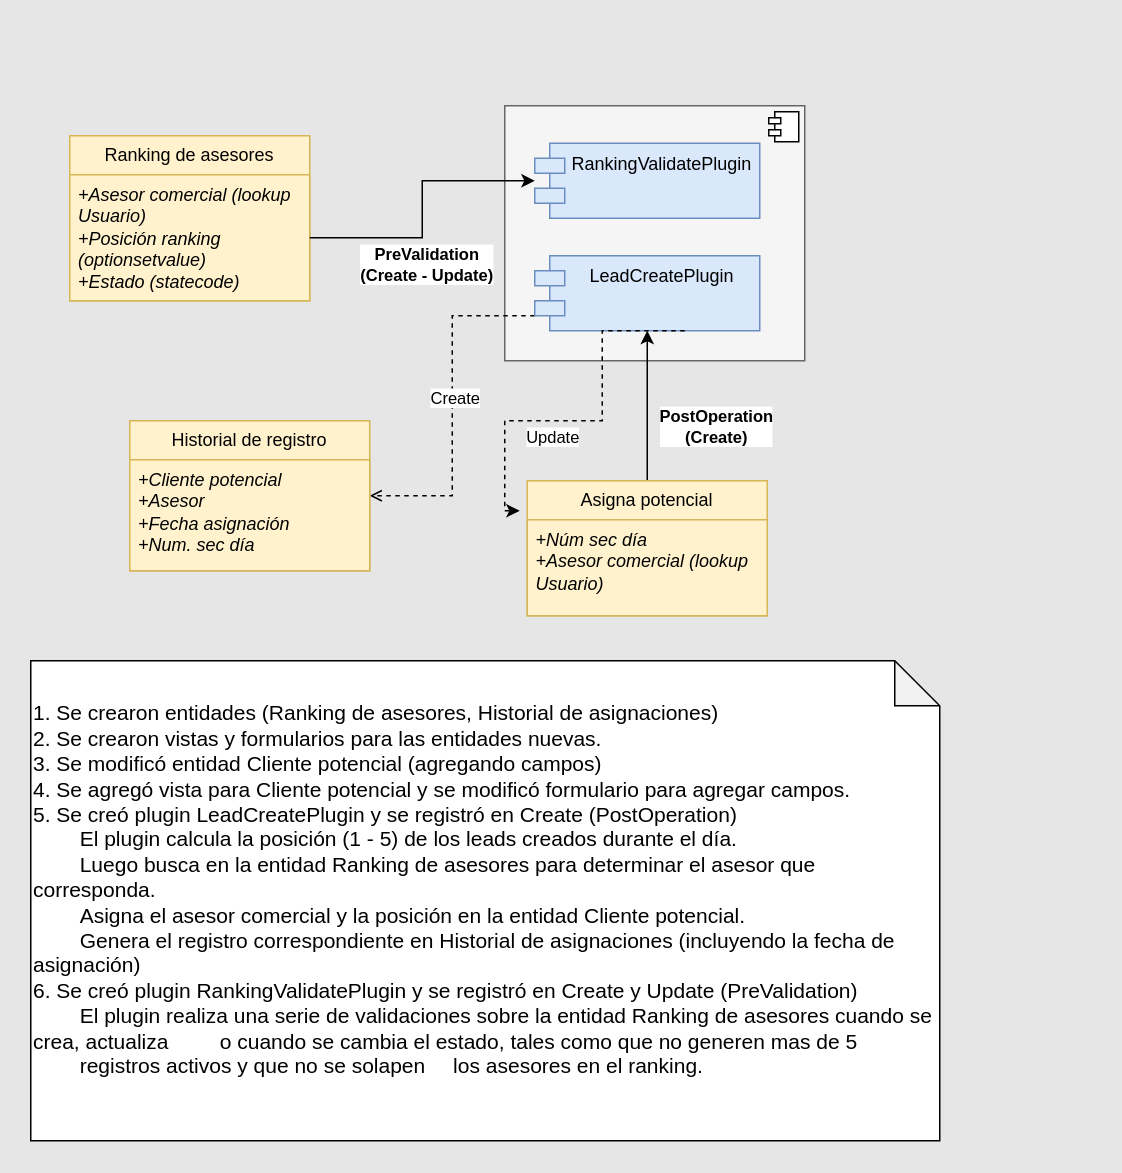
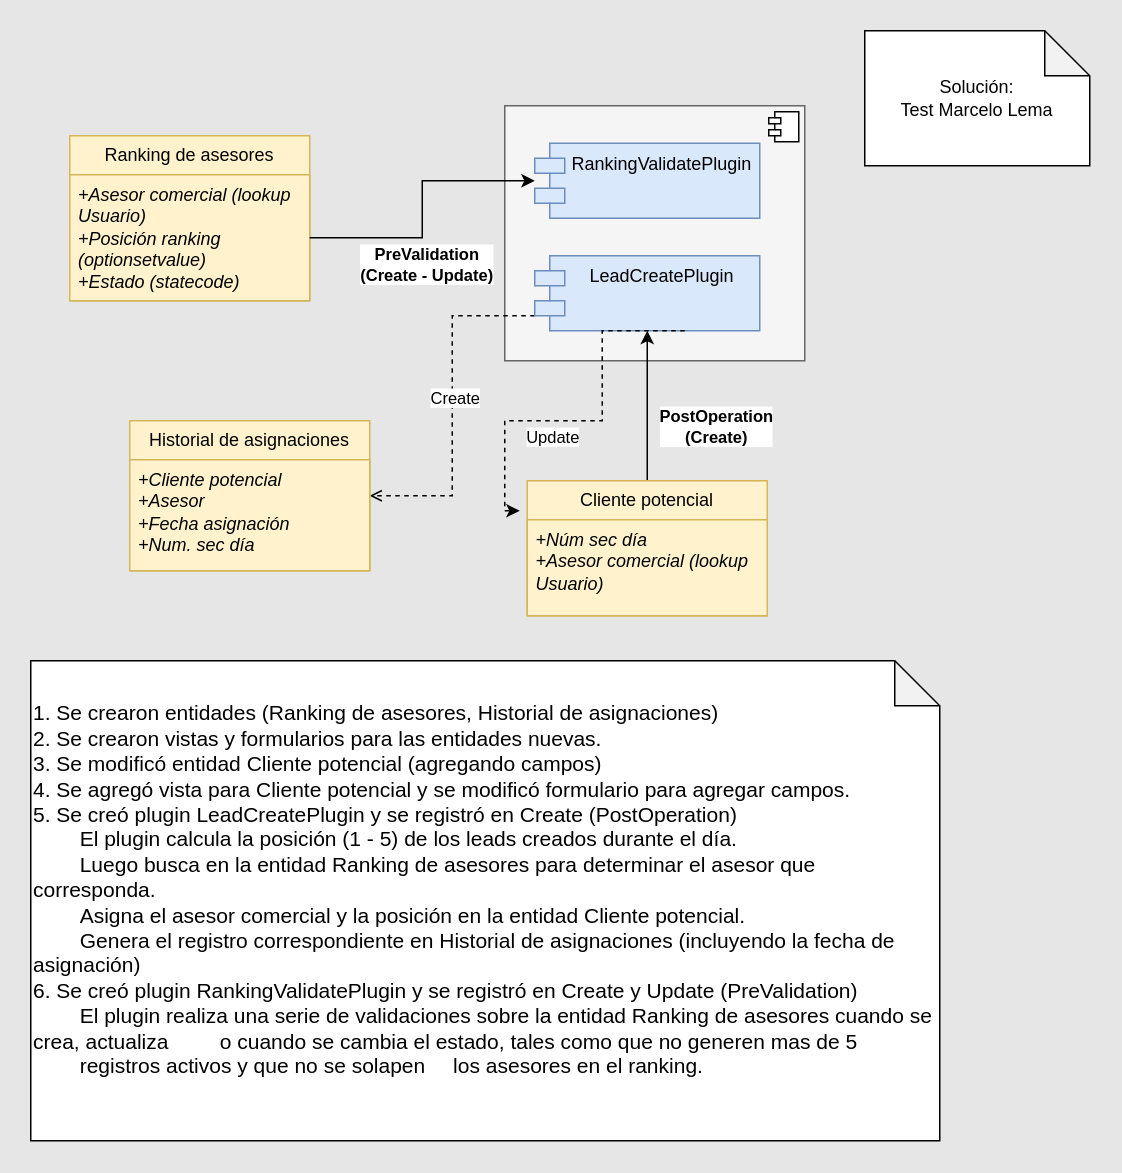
node "Solución: Test Marcelo Lema": added
node "Historial de registro": label "Historial de registro" -> "Historial de asignaciones"
node "Asigna potencial": label "Asigna potencial" -> "Cliente potencial"
